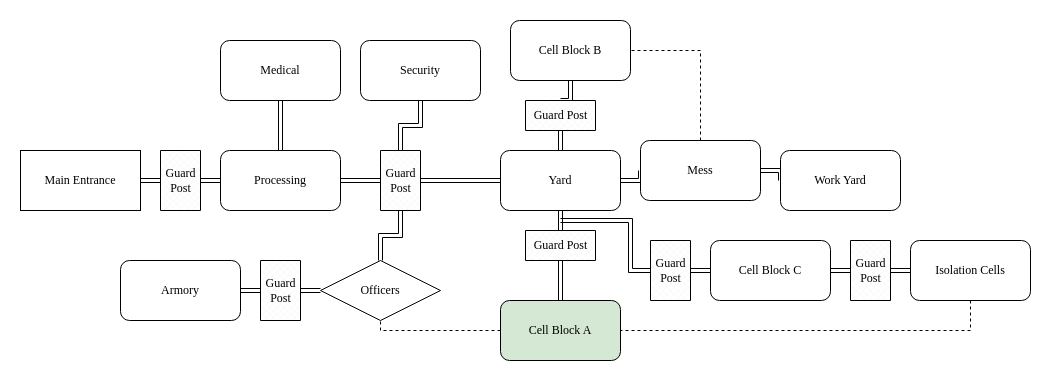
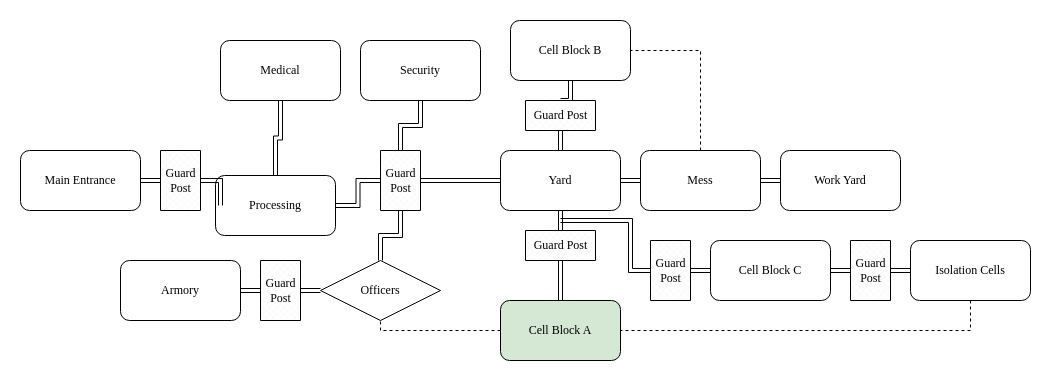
node "Mess": moved (701, 171) -> (701, 181)
node "Main Entrance": shape rectangle -> rounded rectangle
node "Processing": moved (281, 181) -> (276, 206)
